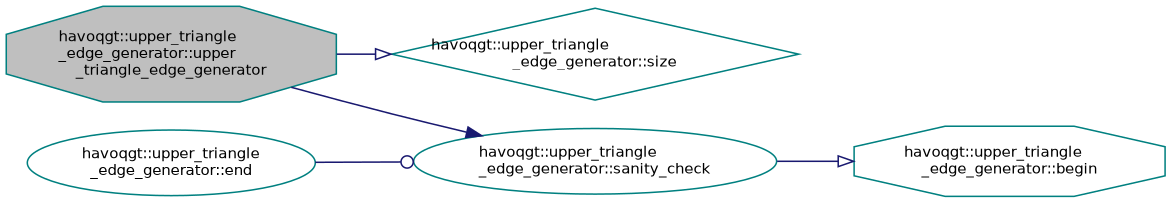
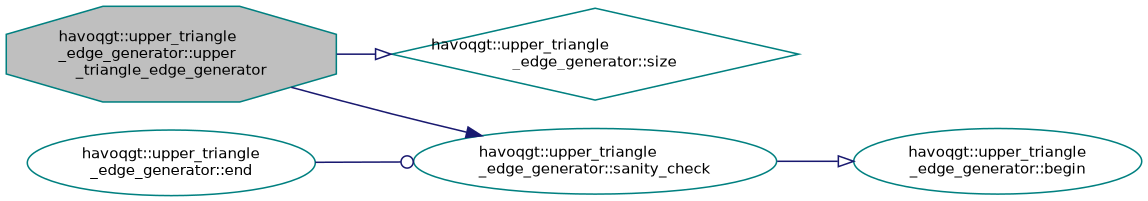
node "havoqgt::upper_triangle _edge_generator::begin": shape octagon -> ellipse
